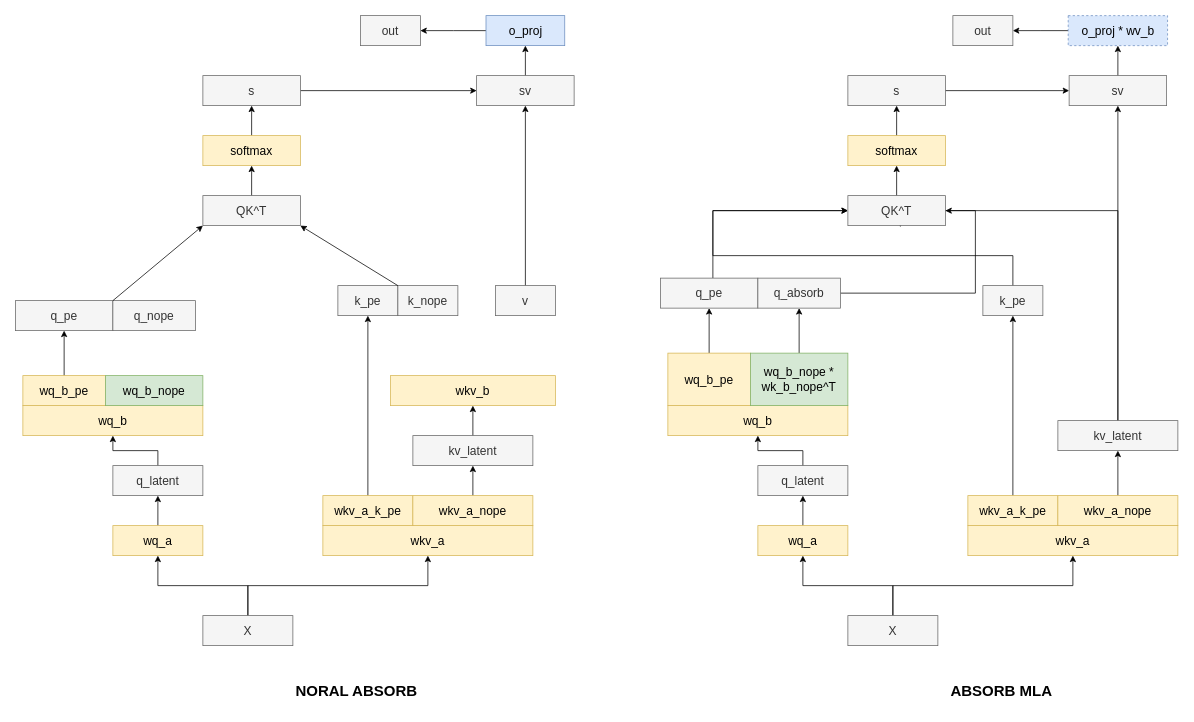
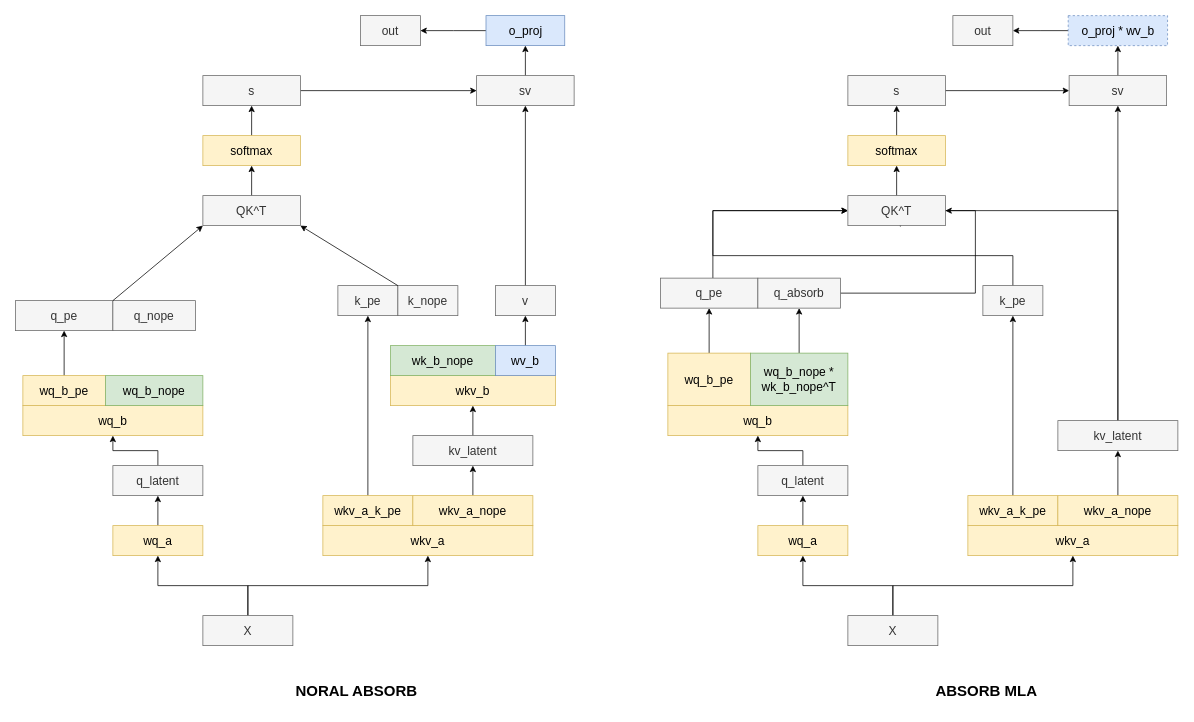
edge "wv_b" -> "v": added
node "wk_b_nope": added
node "wv_b": added
node "ABSORB MLA": moved (1002, 690) -> (987, 690)
